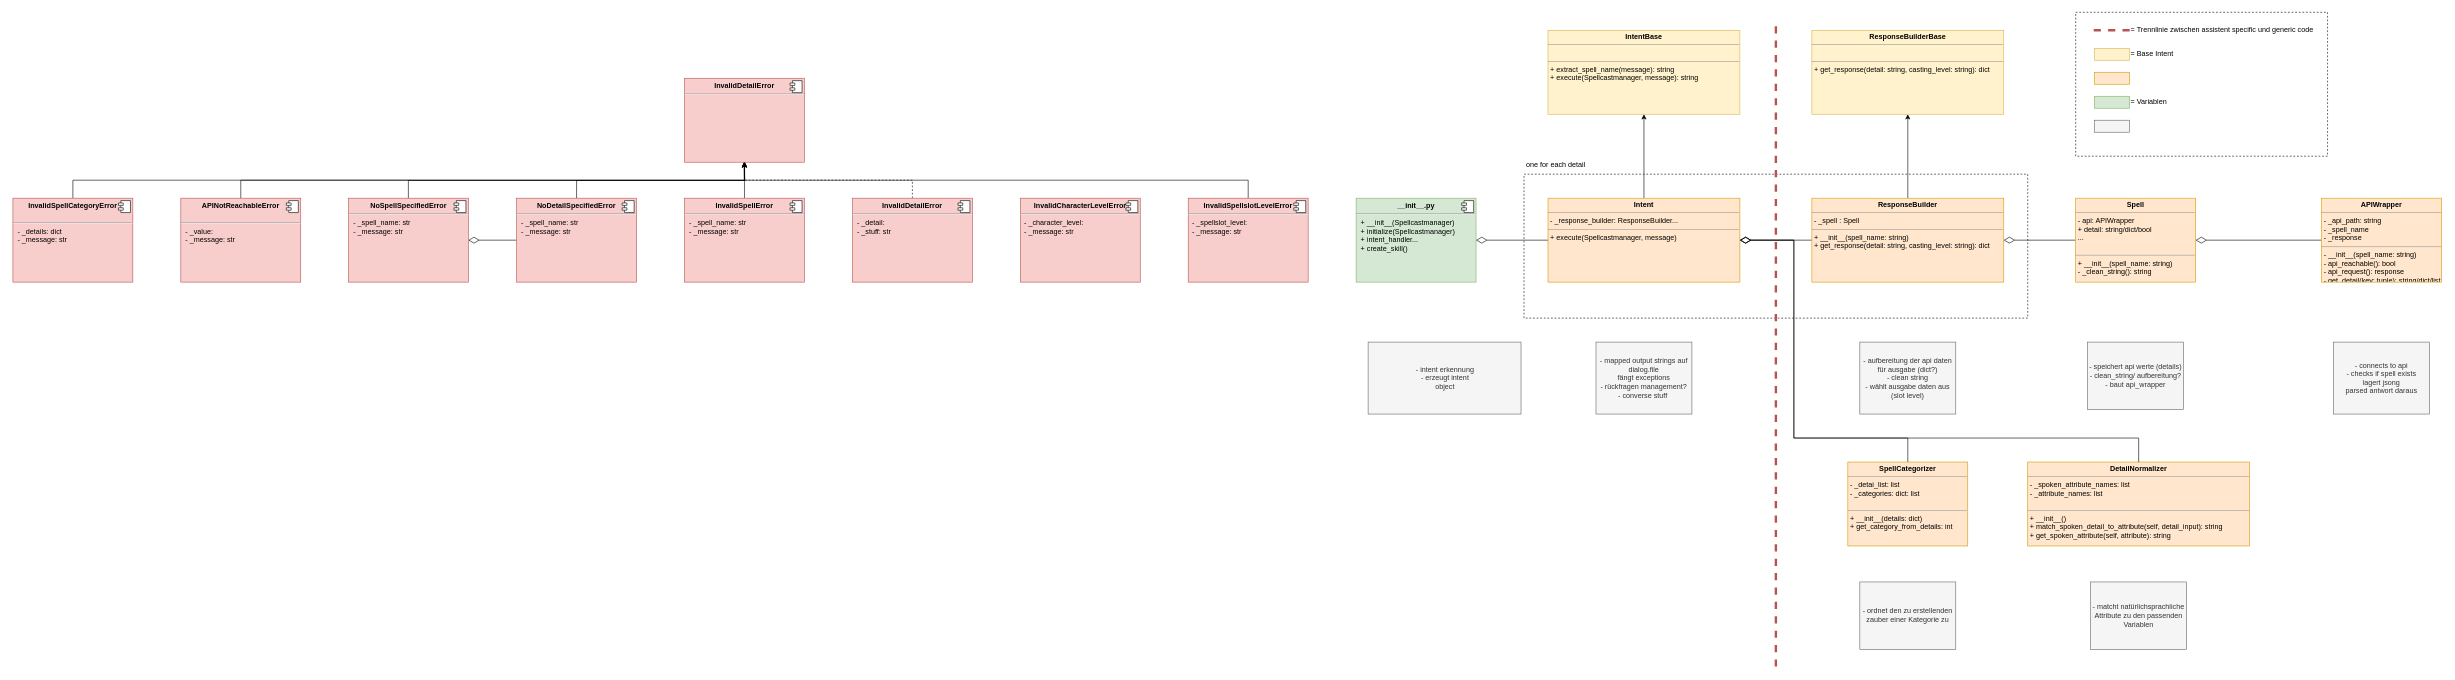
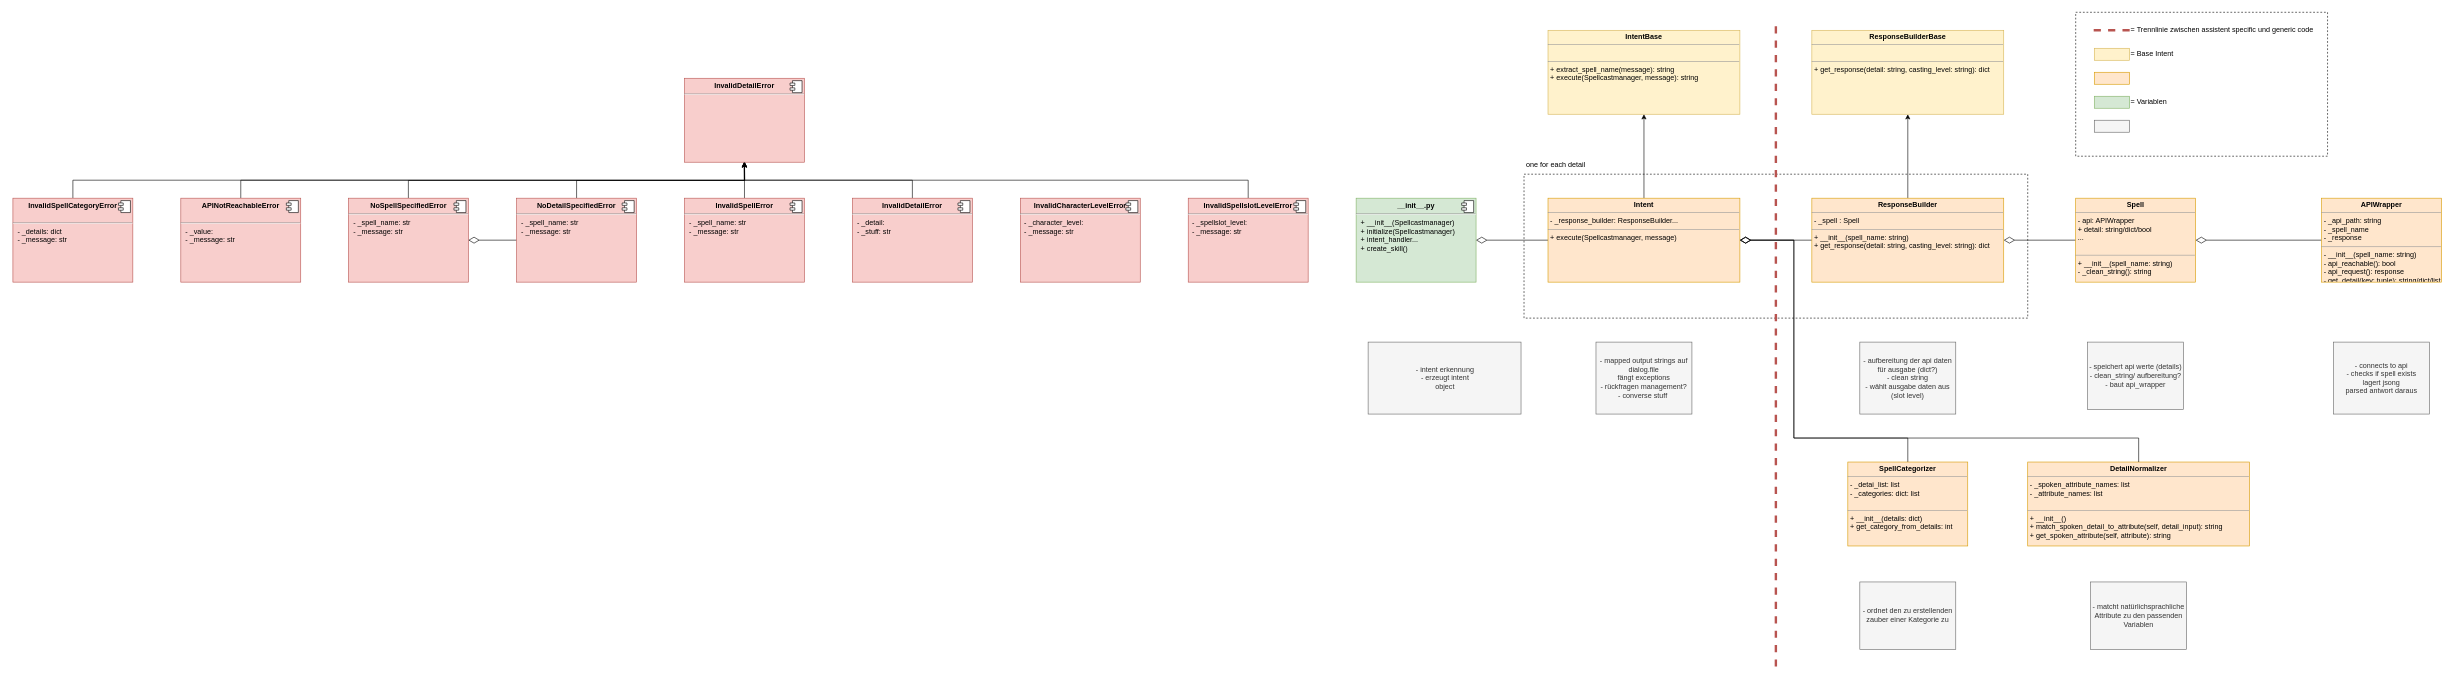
edge "InvalidDetailError - _detail: - _stuff: str" -> "InvalidDetailError": style dashed -> solid
